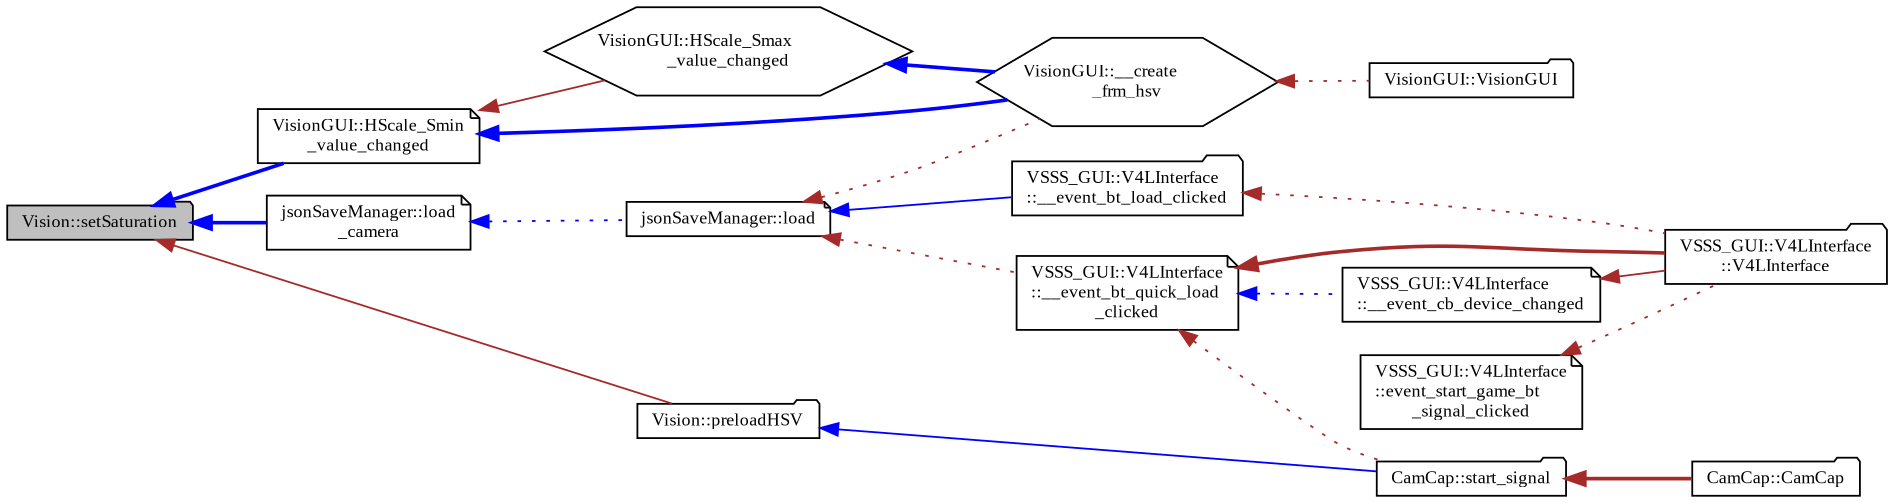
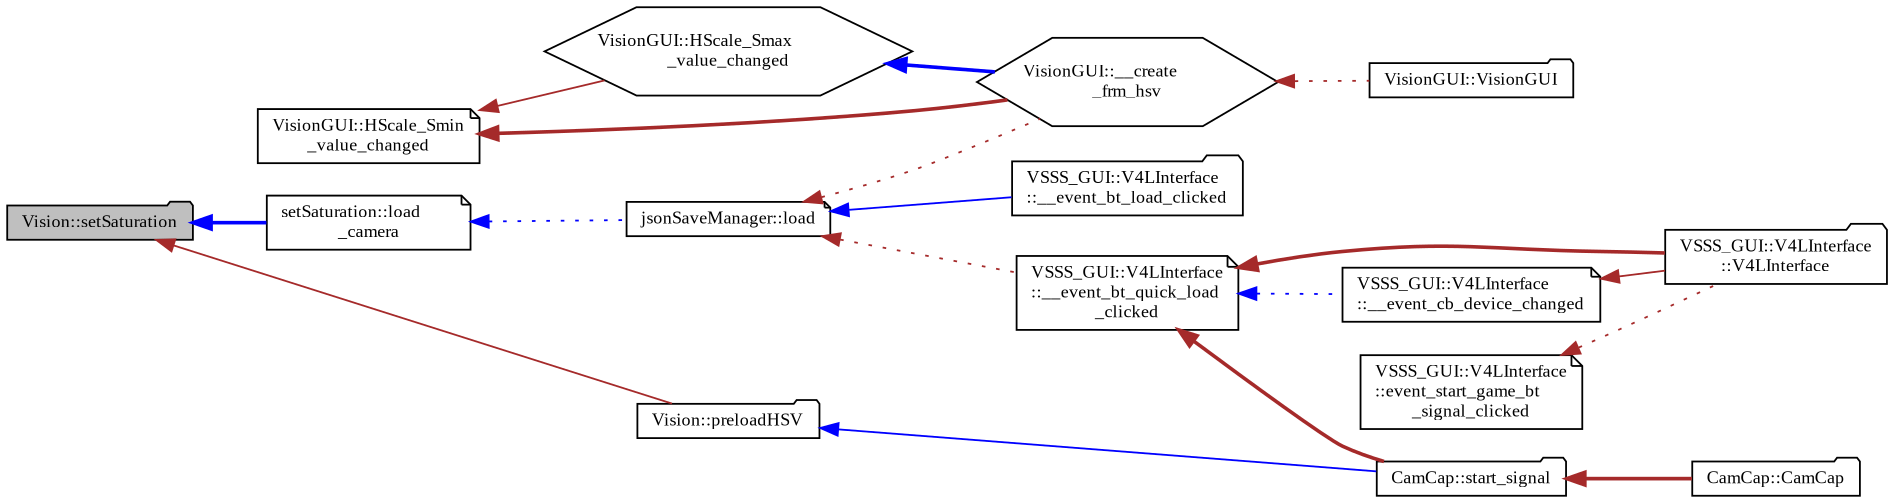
edge "VisionGUI::__create _frm_hsv" -> "VisionGUI::HScale_Smin _value_changed": color blue -> brown
edge "VisionGUI::HScale_Smin _value_changed" -> "Vision::setSaturation": removed
edge "VSSS_GUI::V4LInterface ::V4LInterface" -> "VSSS_GUI::V4LInterface ::__event_bt_load_clicked": removed
node "jsonSaveManager::load _camera": label "jsonSaveManager::load _camera" -> "setSaturation::load _camera"
edge "CamCap::start_signal" -> "VSSS_GUI::V4LInterface ::__event_bt_quick_load _clicked": style dotted -> bold
